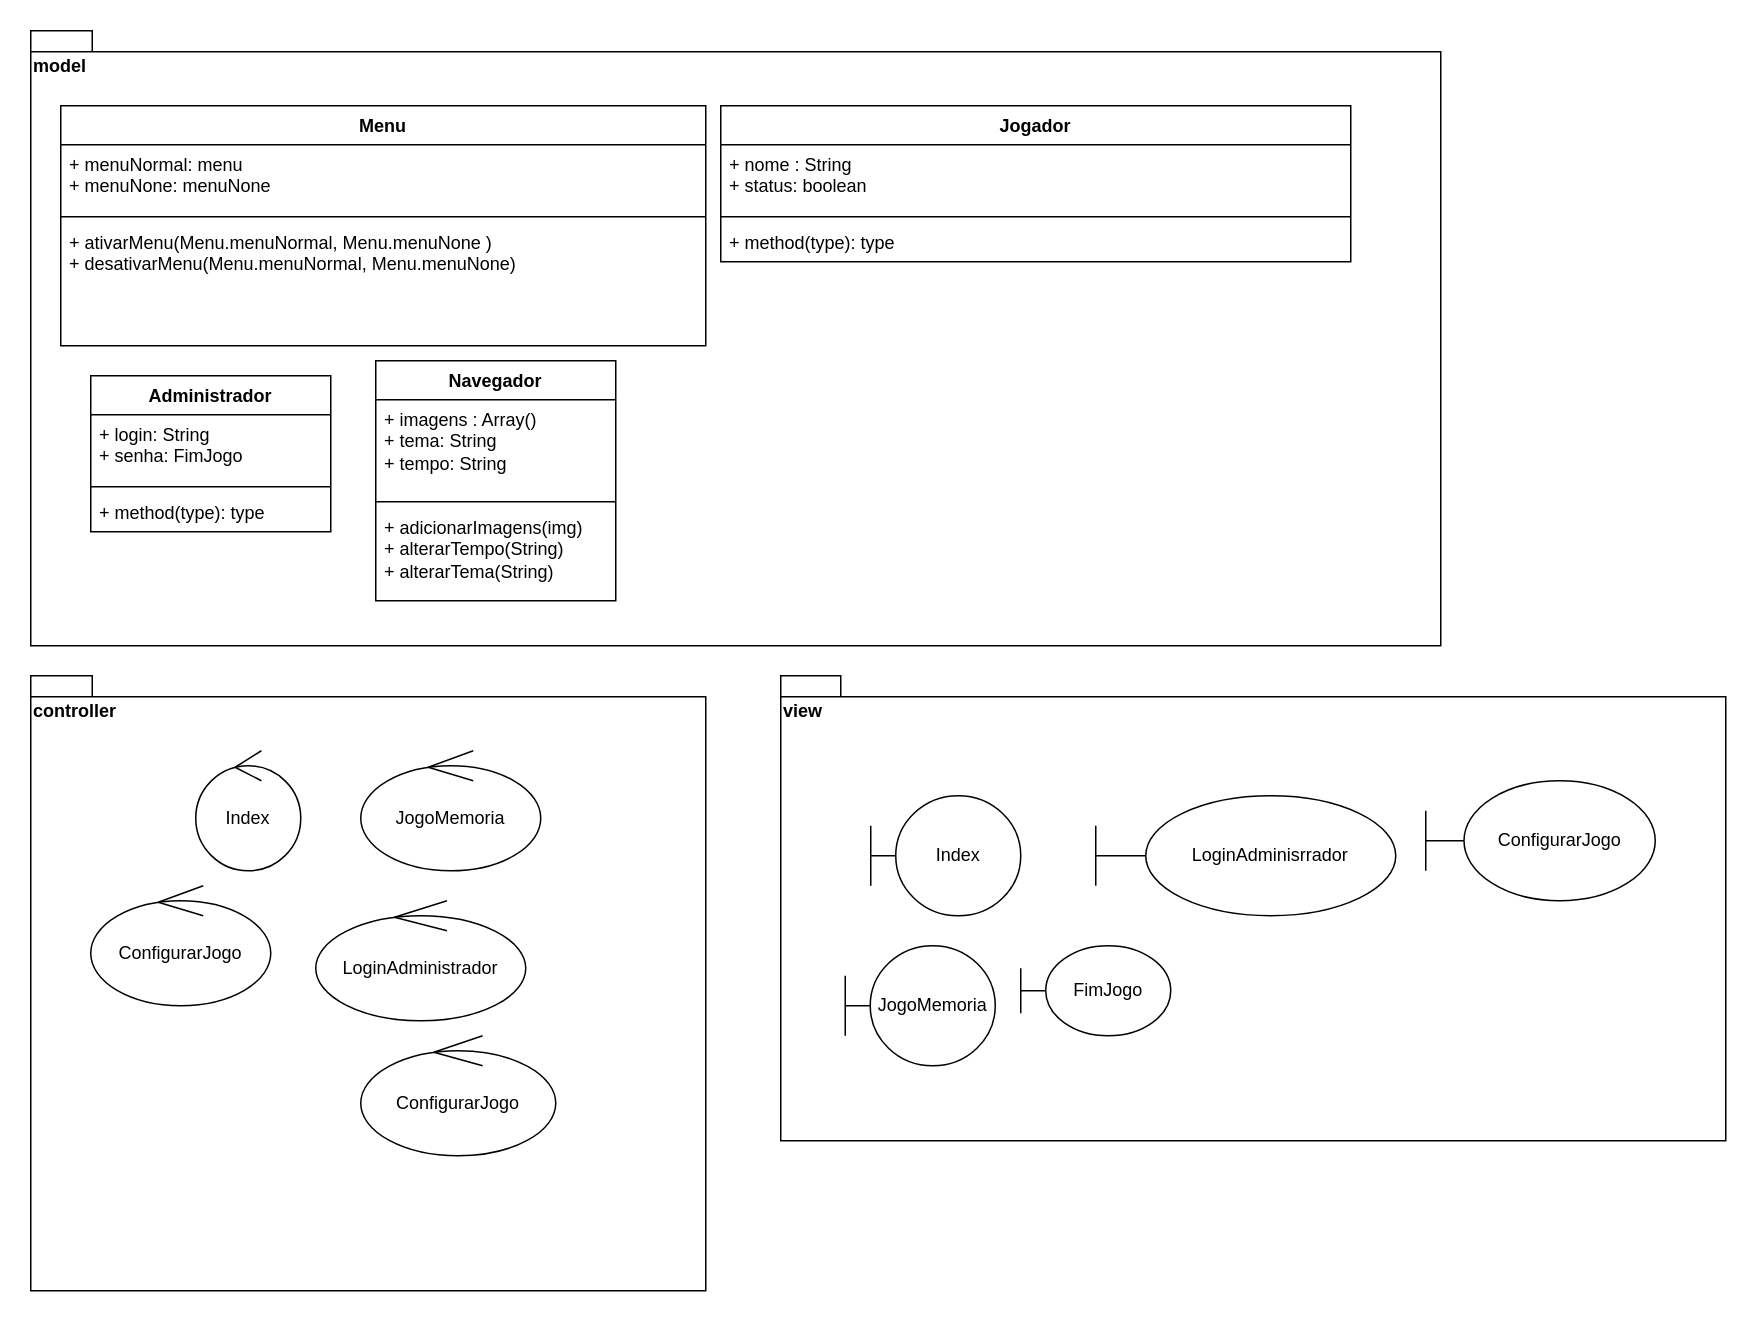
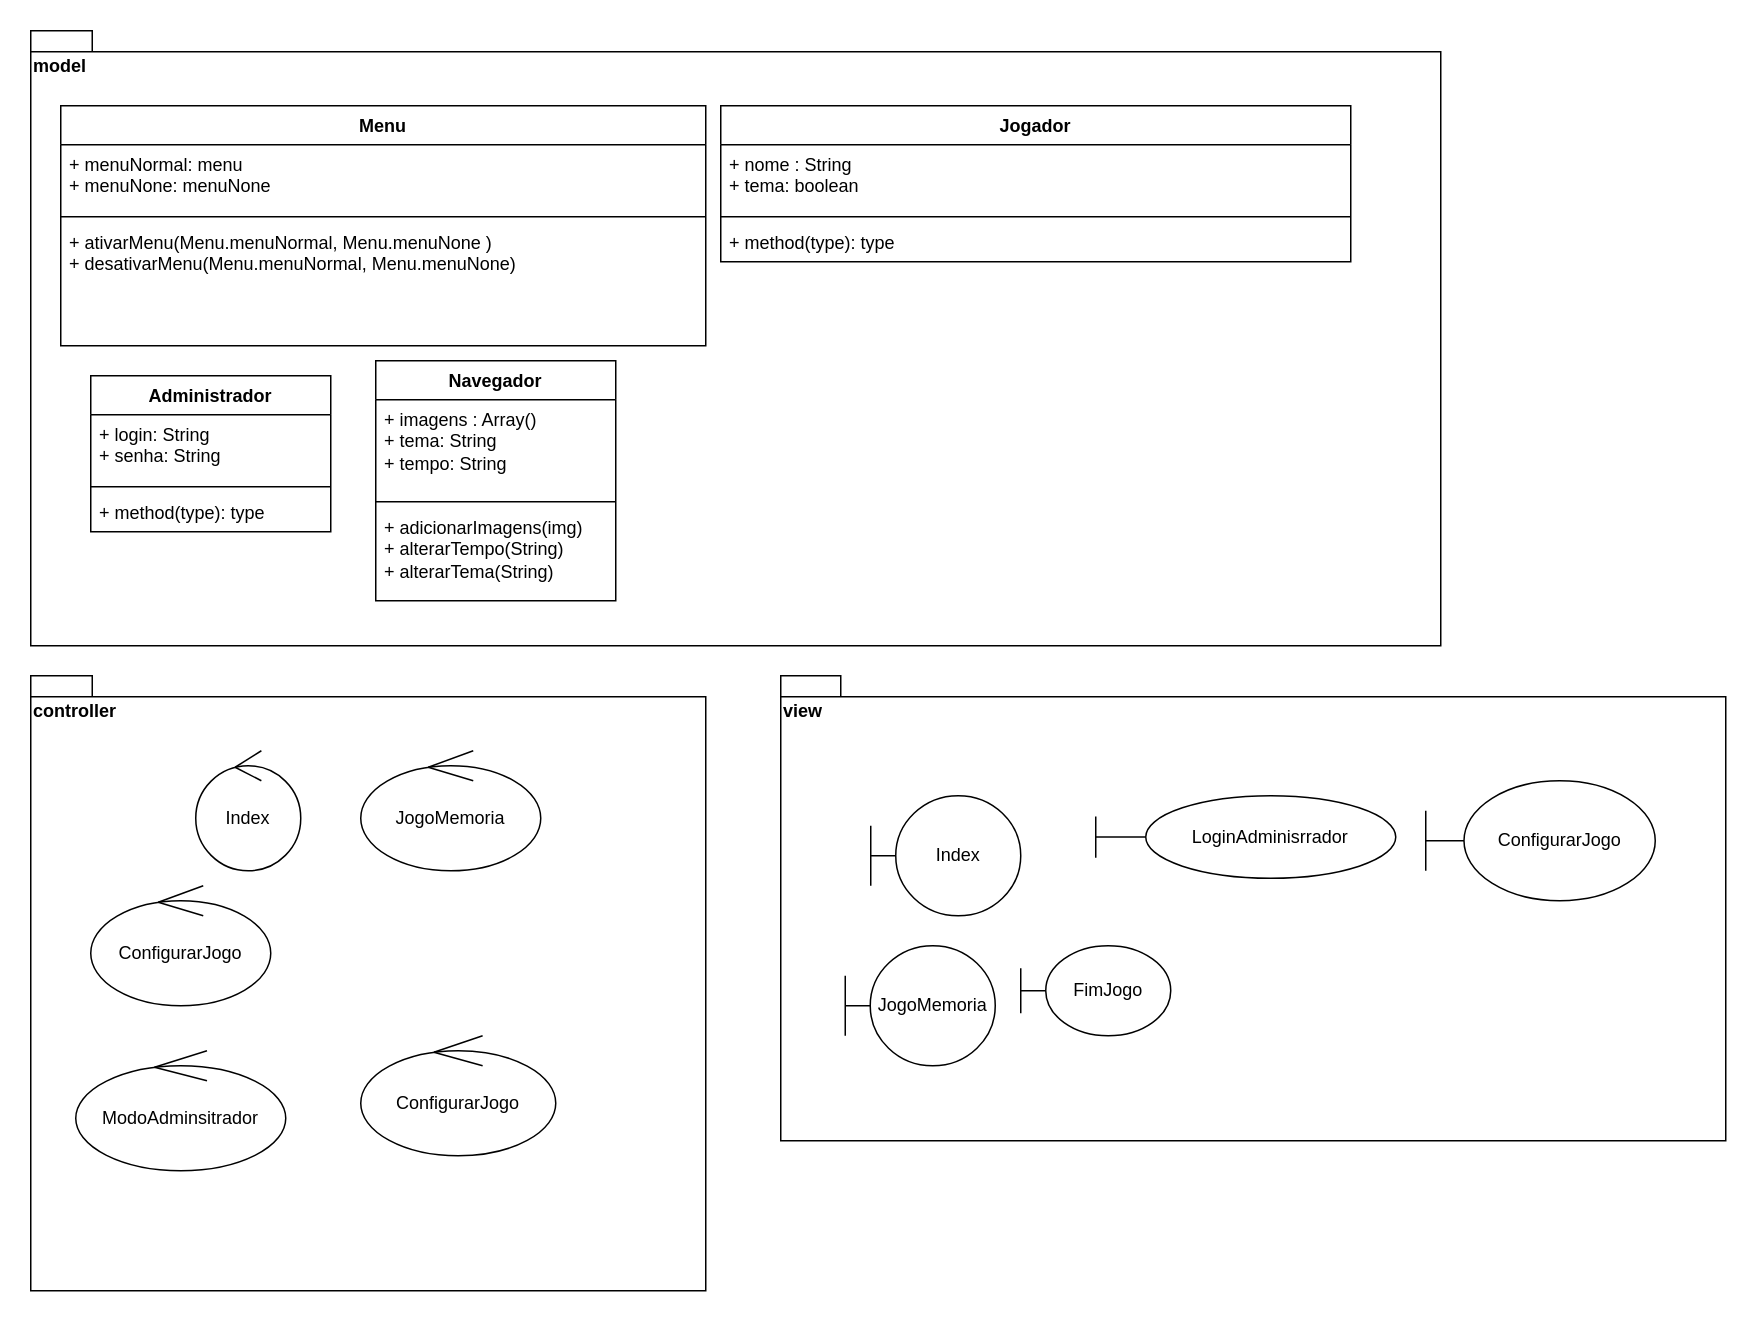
node "+ nome : String + status: boolean": label "+ nome : String + status: boolean" -> "+ nome : String + tema: boolean"
node "+ login: String + senha: FimJogo": label "+ login: String + senha: FimJogo" -> "+ login: String + senha: String"
node "LoginAdminisrrador": size 300x120 -> 300x83
node "LoginAdministrador": removed
node "ModoAdminsitrador": added
